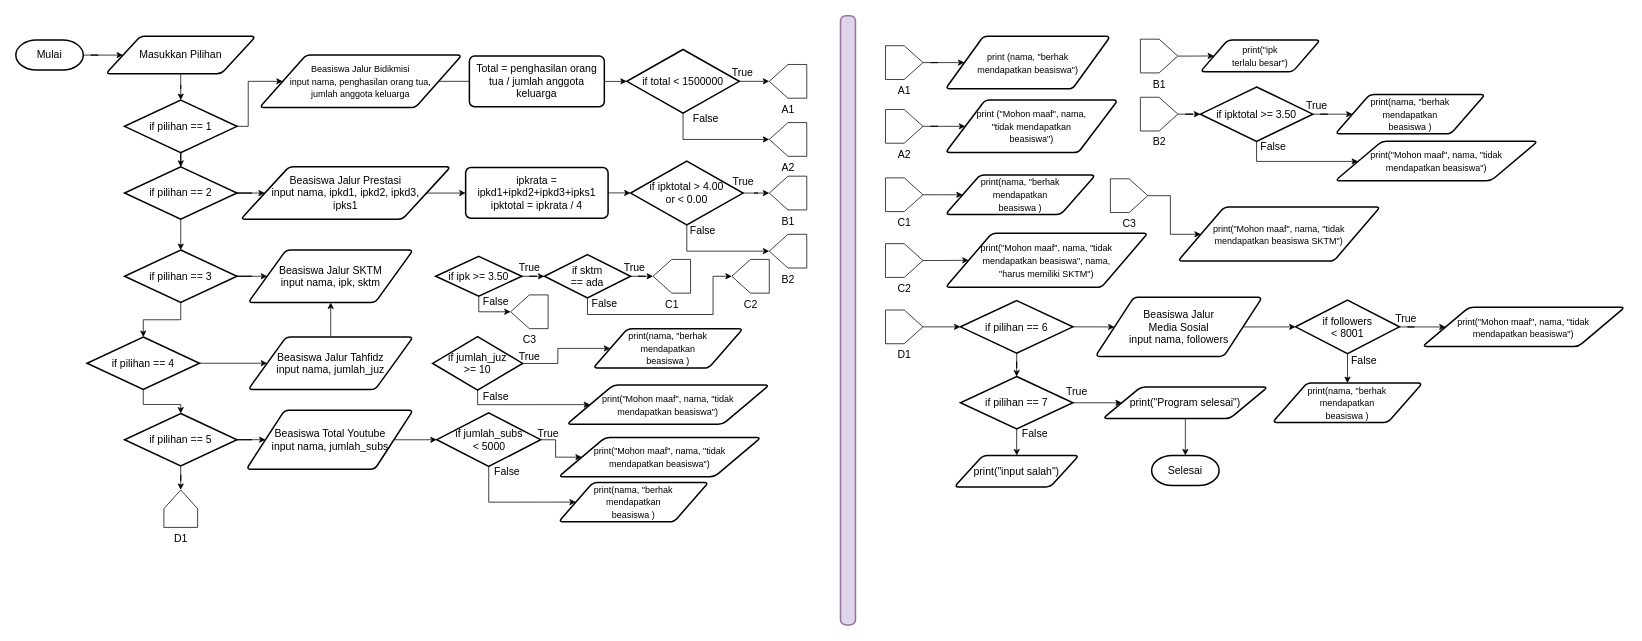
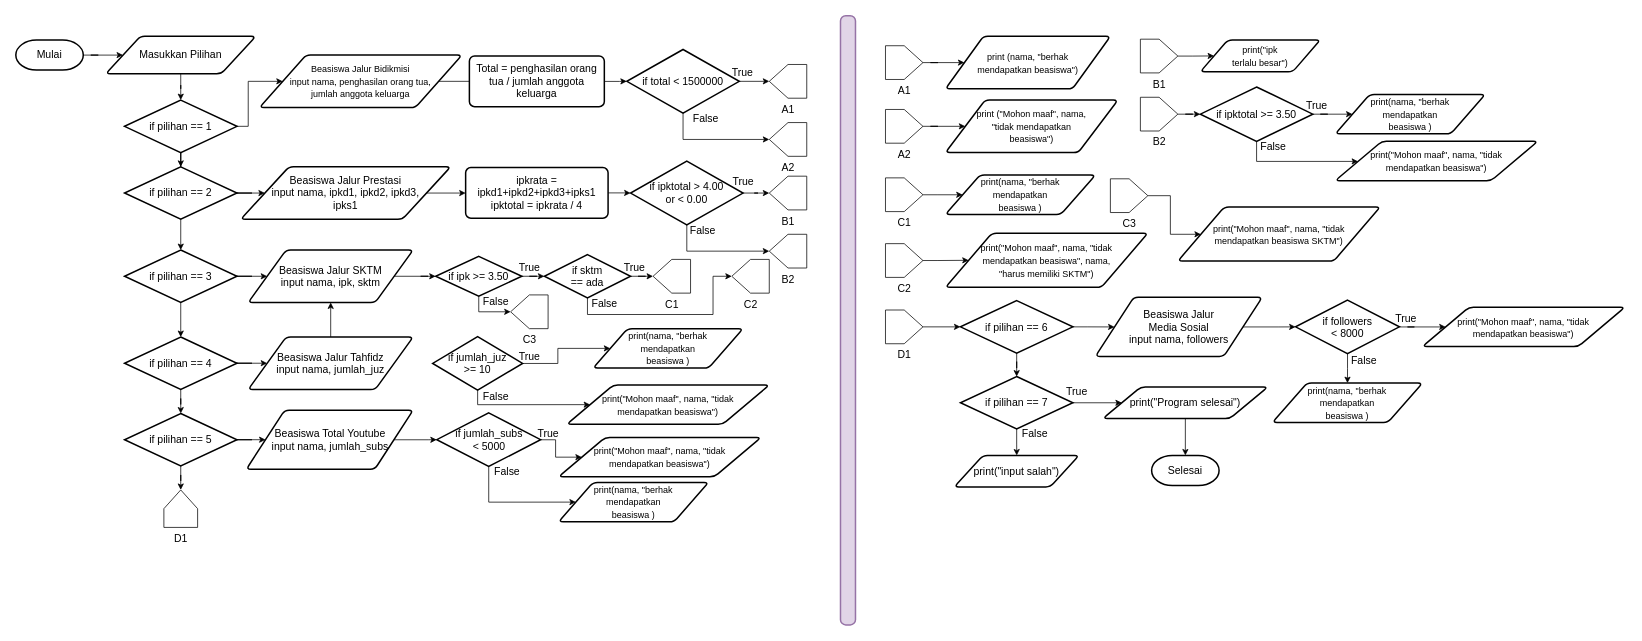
edge "Beasiswa Jalur SKTM input nama, ipk, sktm" -> "if ipk >= 3.50": added
node "if followers < 8001": label "if followers < 8001" -> "if followers < 8000"
node "if pilihan == 4": moved (143, 363) -> (180, 363)
